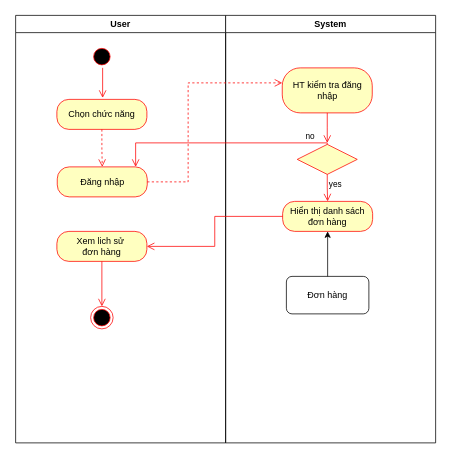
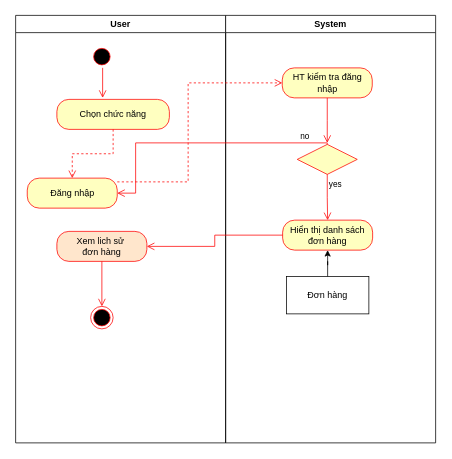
node "HT kiểm tra đăng nhập": size 90x45 -> 90x30
node "Chọn chức năng": size 90x30 -> 113x30
node "Đăng nhập": moved (102, 182) -> (72, 193)
node "Hiển thị danh sách đơn hàng": moved (327, 216) -> (327, 235)
node "Xem lich sử đơn hàng": fillcolor #ffffc0 -> #ffe6cc
node "Đơn hàng": shape rounded rectangle -> rectangle
